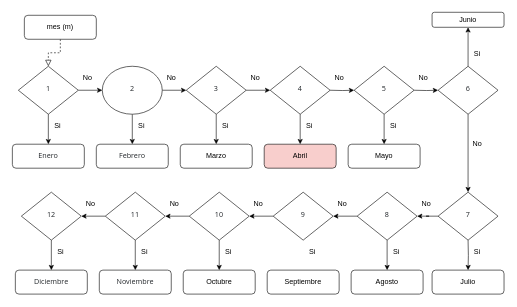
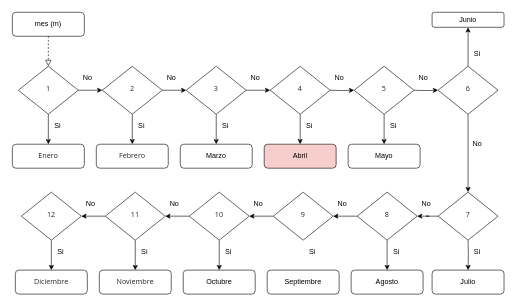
node "mes (m)": moved (60, 27) -> (48, 24)
node "2": shape ellipse -> diamond
